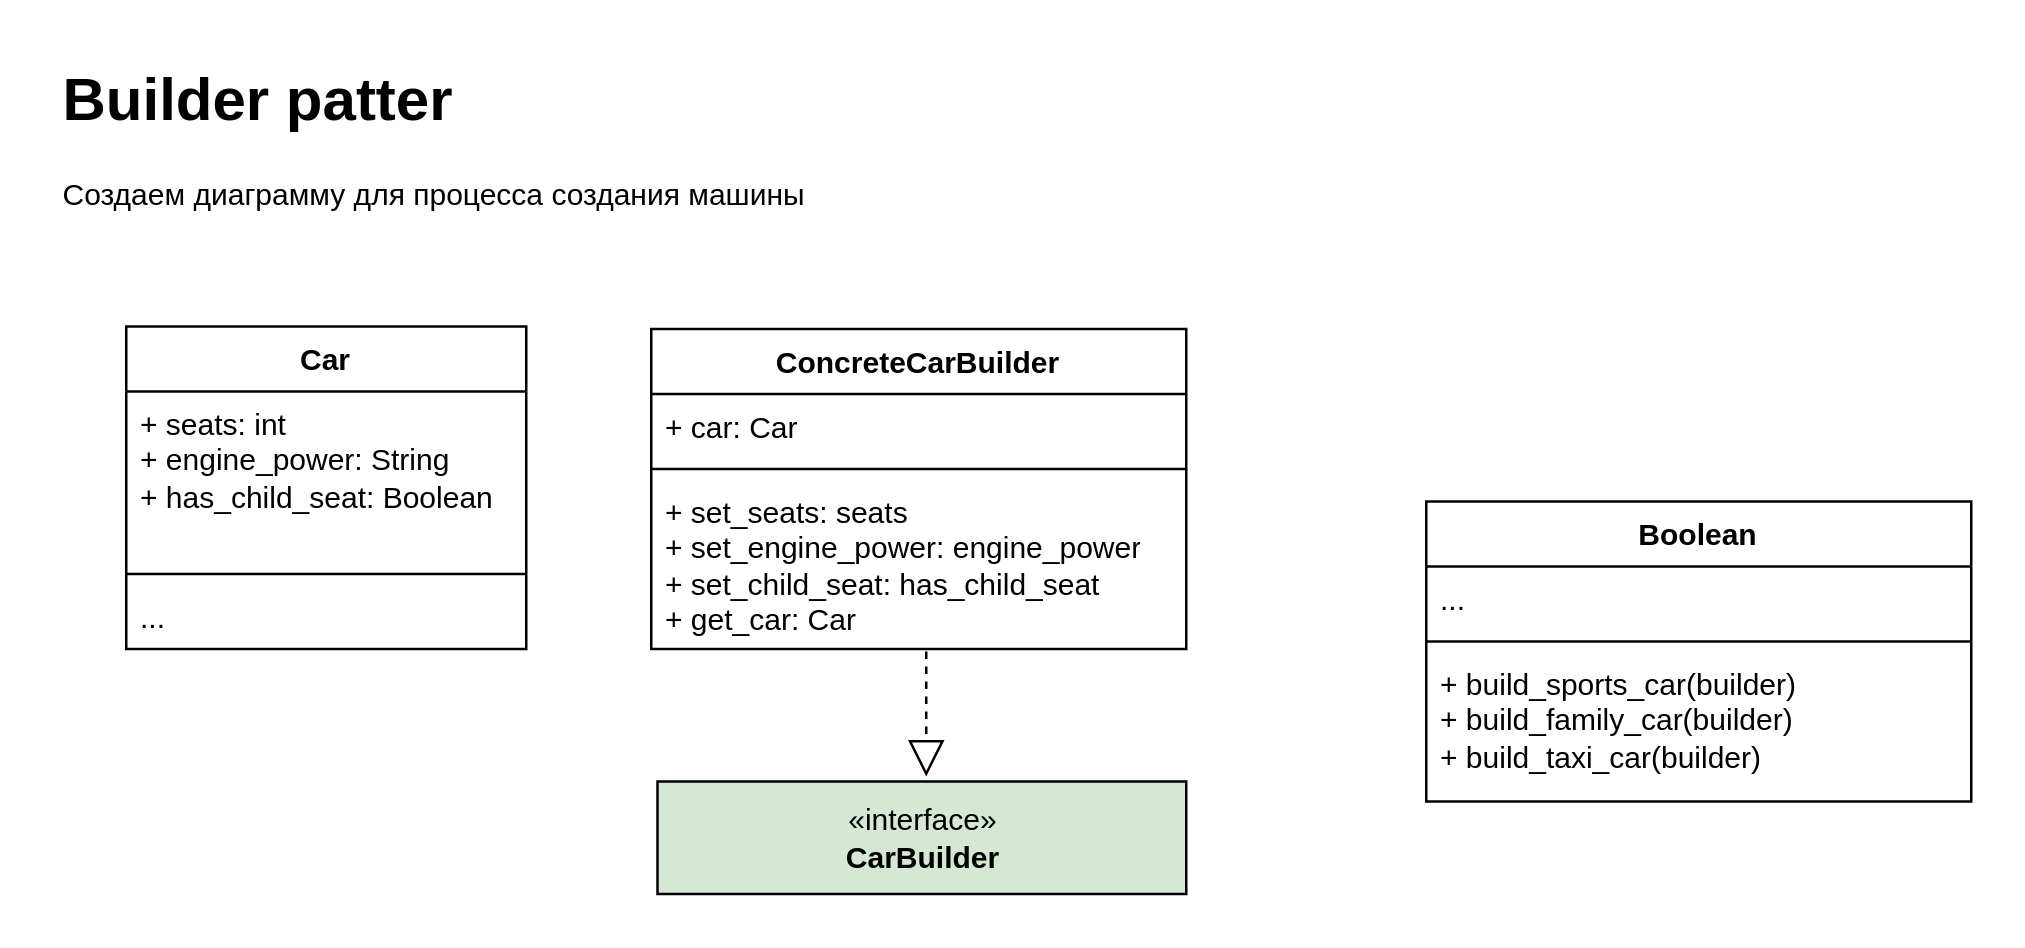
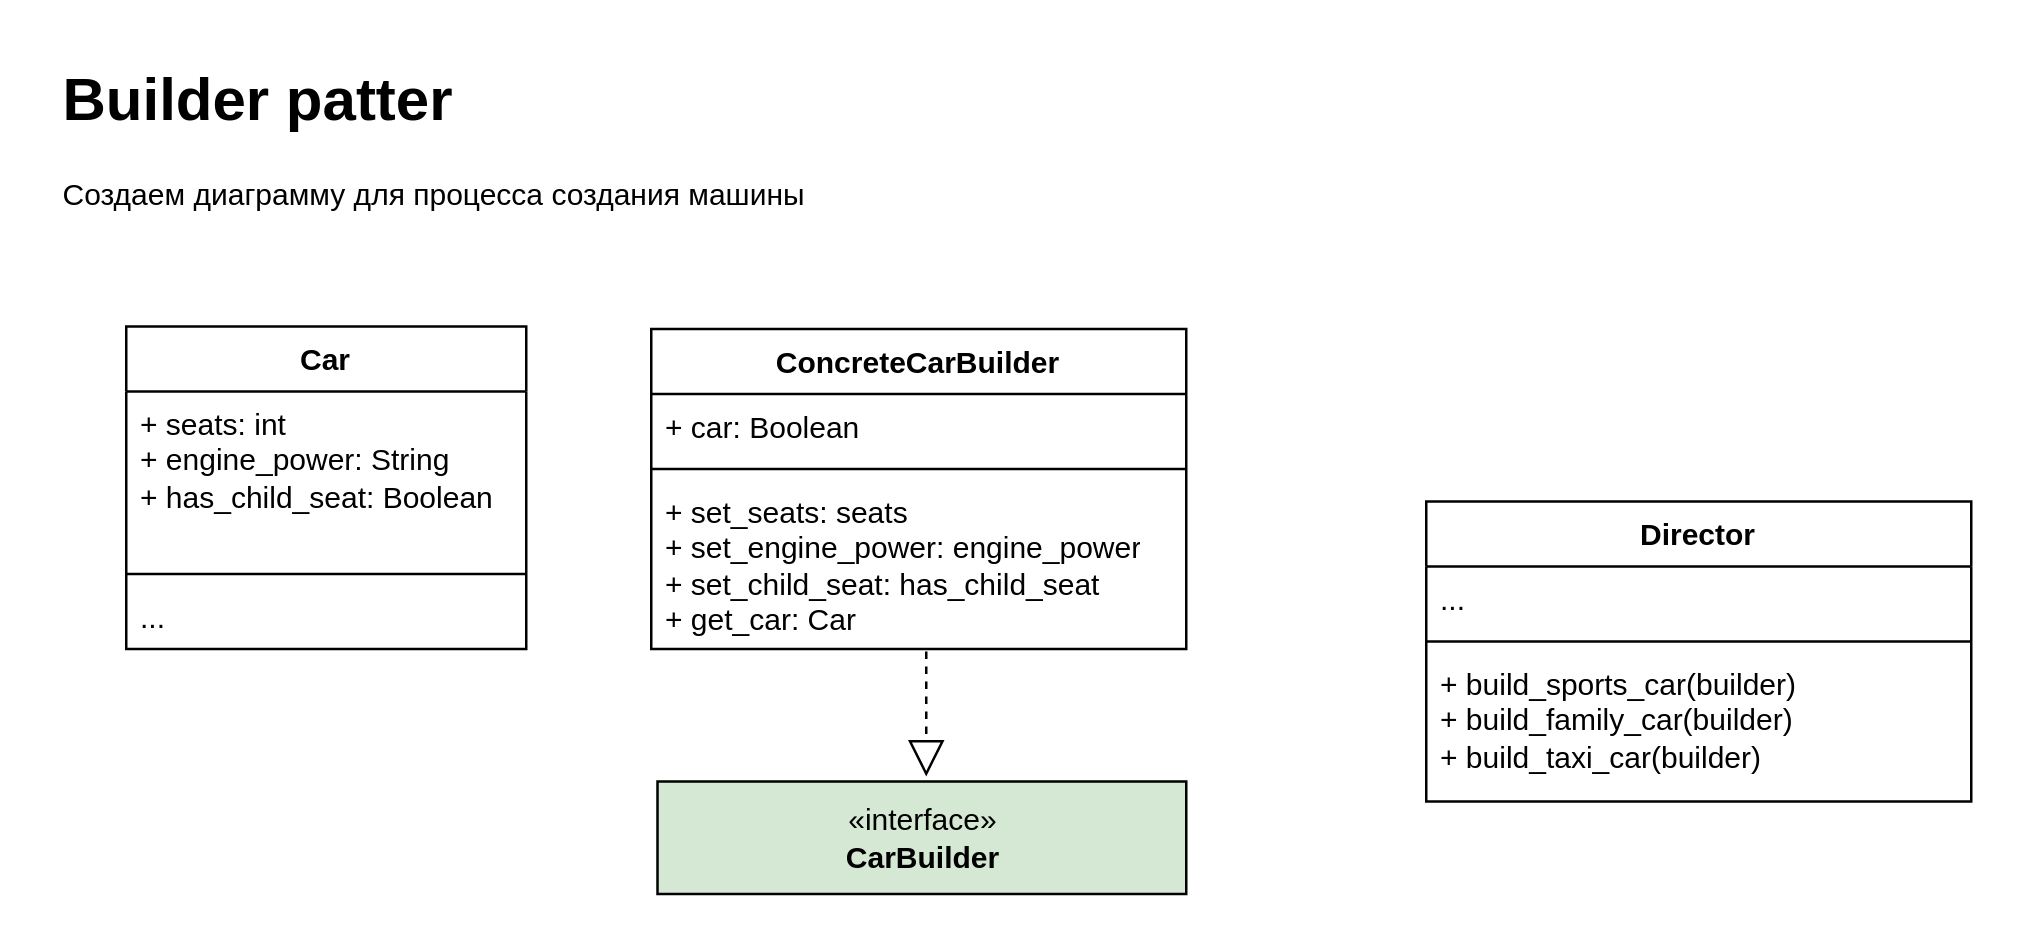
node "+ car: Car": label "+ car: Car" -> "+ car: Boolean"
node "Boolean": label "Boolean" -> "Director"
